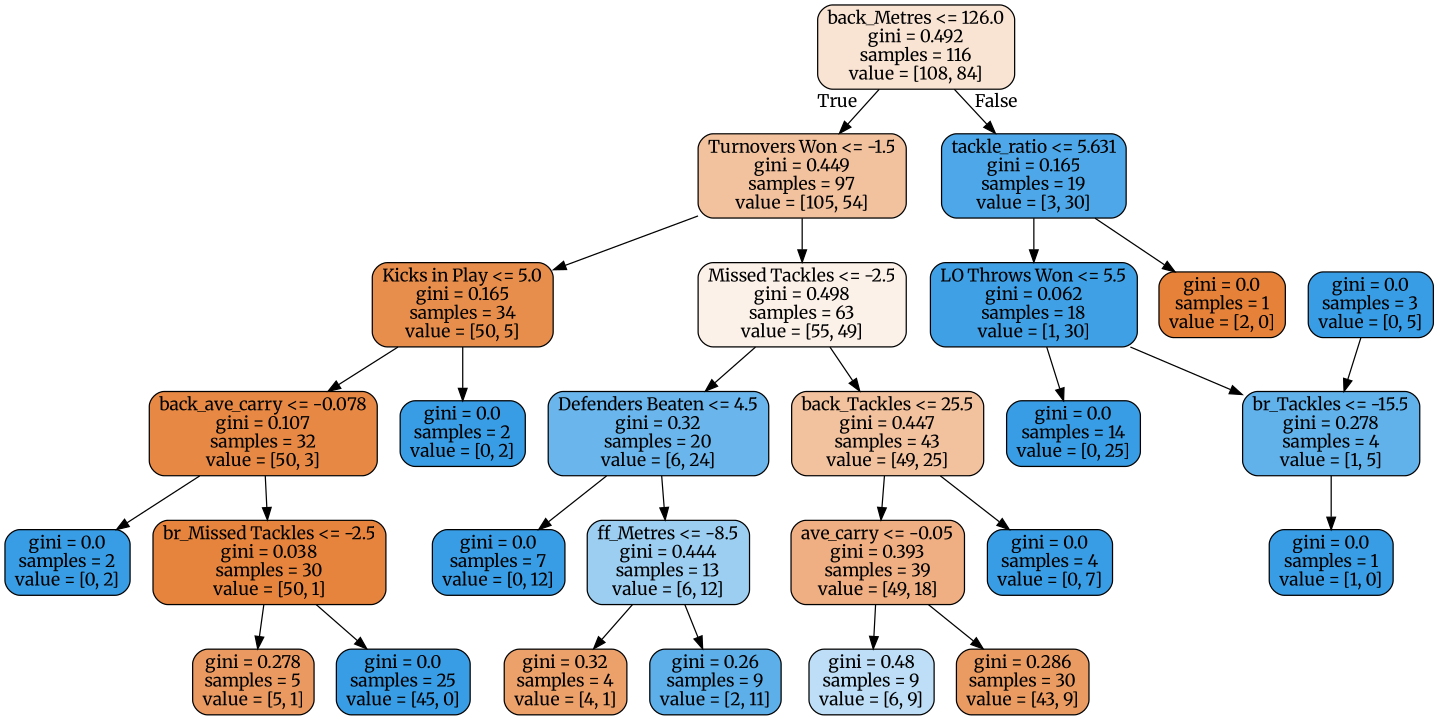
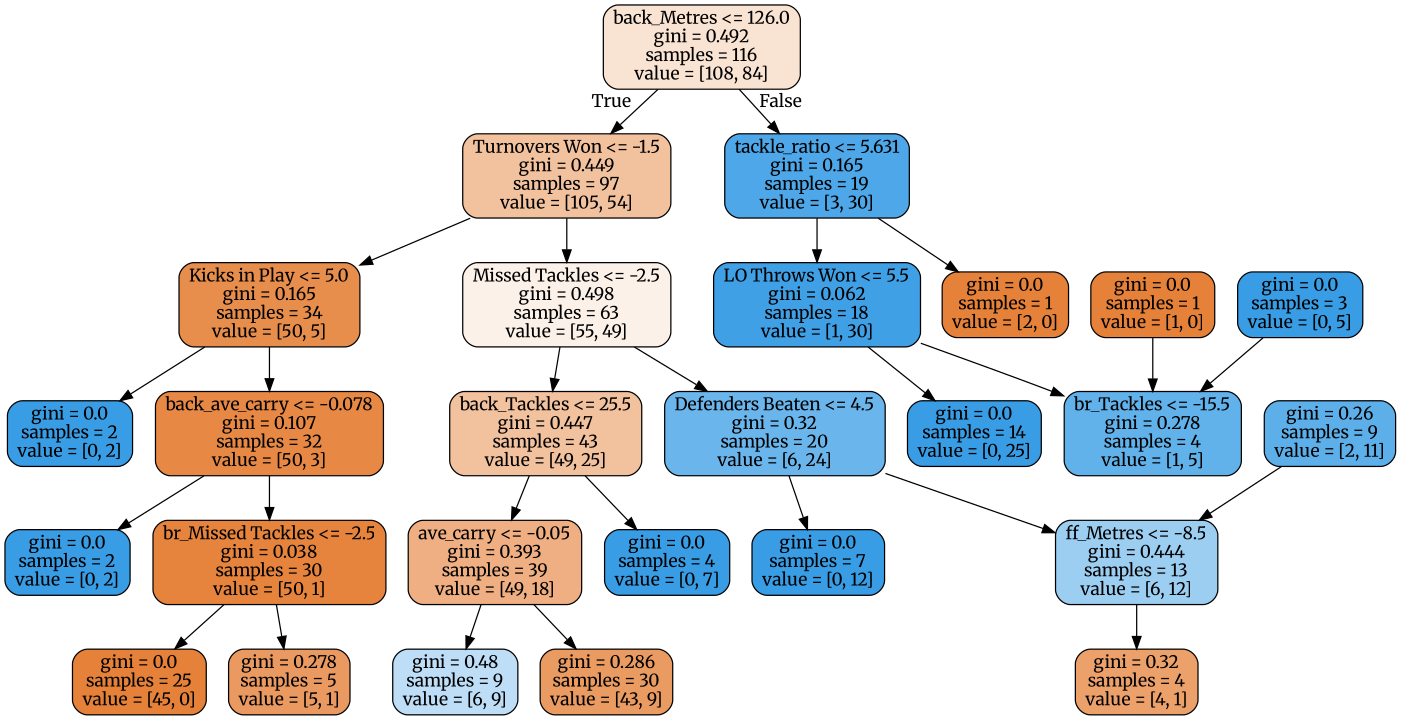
edge "br_Tackles <= -15.5 gini = 0.278 samples = 4 value = [1, 5]" -> "gini = 0.0 samples = 1 value = [1, 0]": reversed
node "gini = 0.0 samples = 1 value = [1, 0]": fillcolor #399de5 -> #e58139
edge "ff_Metres <= -8.5 gini = 0.444 samples = 13 value = [6, 12]" -> "gini = 0.26 samples = 9 value = [2, 11]": reversed
node "gini = 0.0 samples = 25 value = [45, 0]": fillcolor #399de5 -> #e58139
